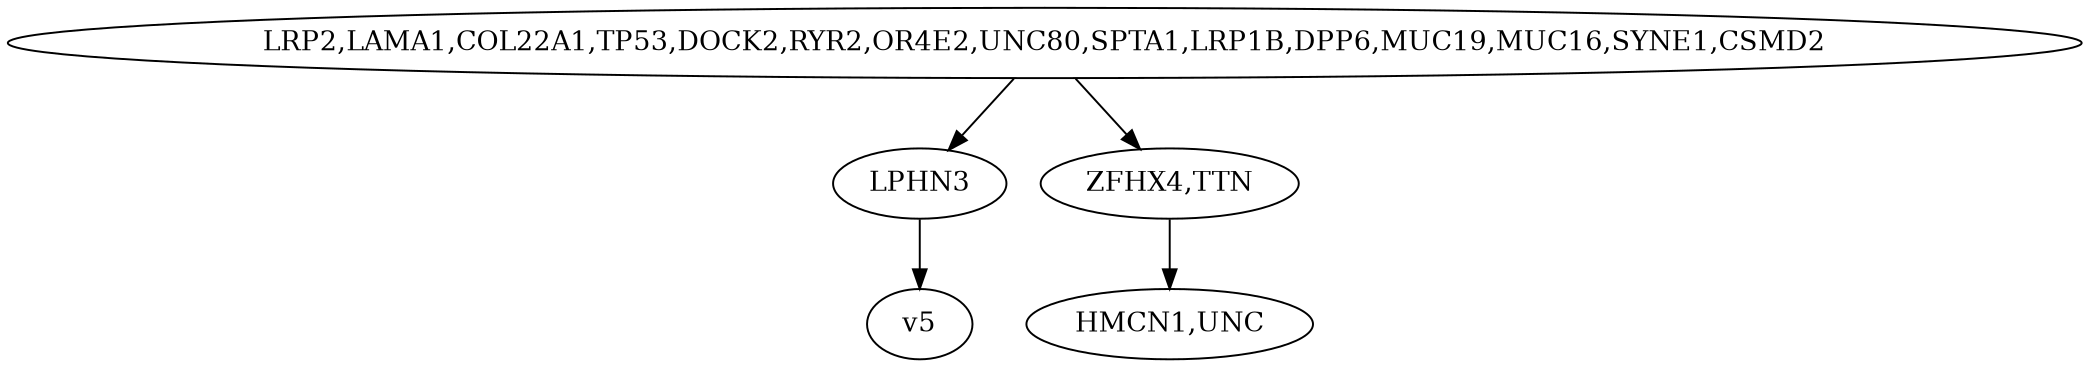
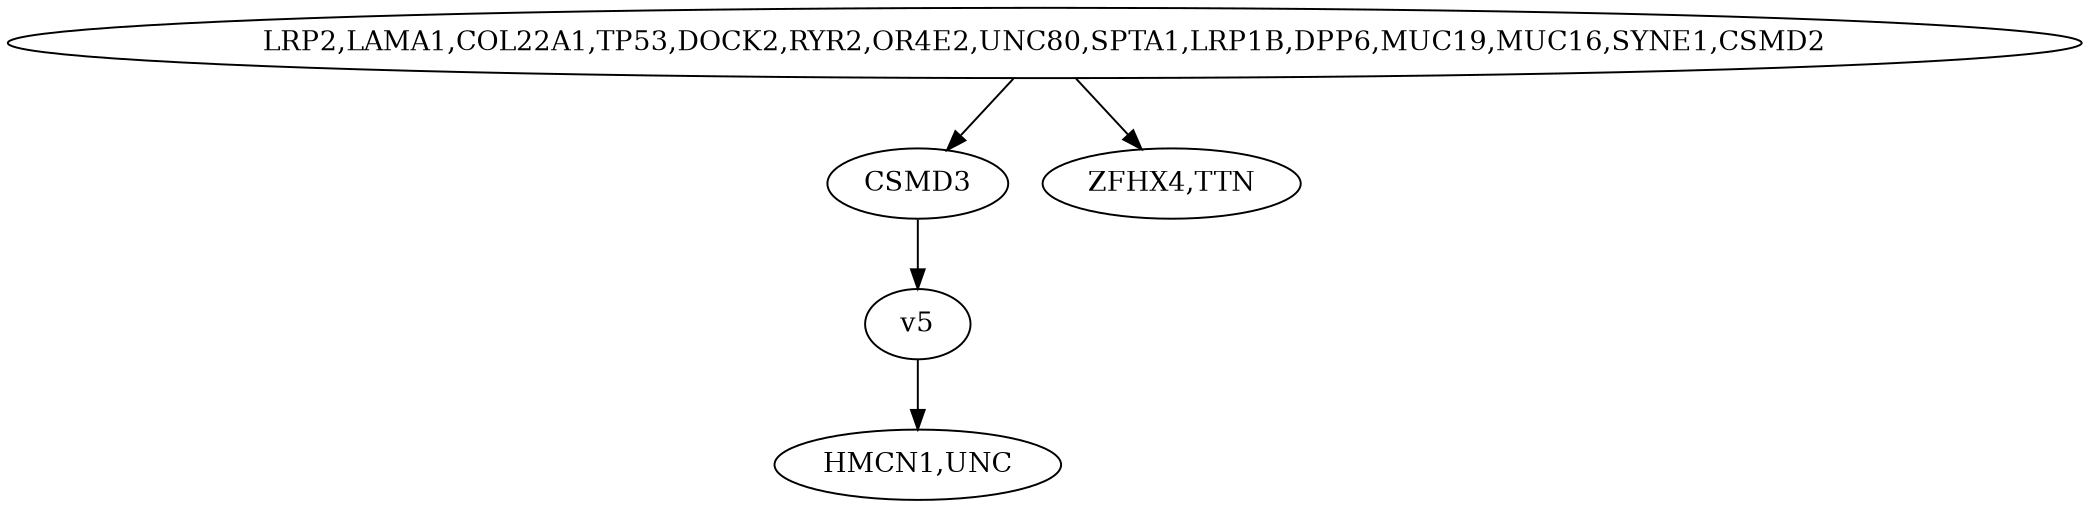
node "LPHN3": label "LPHN3" -> "CSMD3"
edge "ZFHX4,TTN" -> "HMCN1,UNC": now "v5" -> "HMCN1,UNC"
